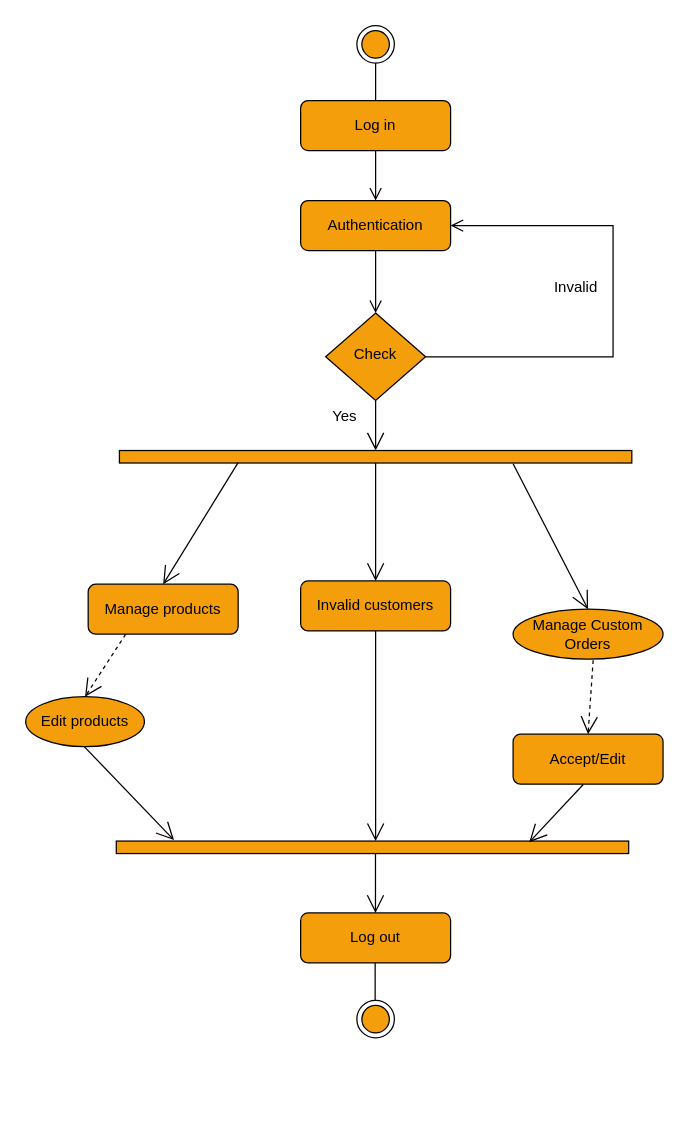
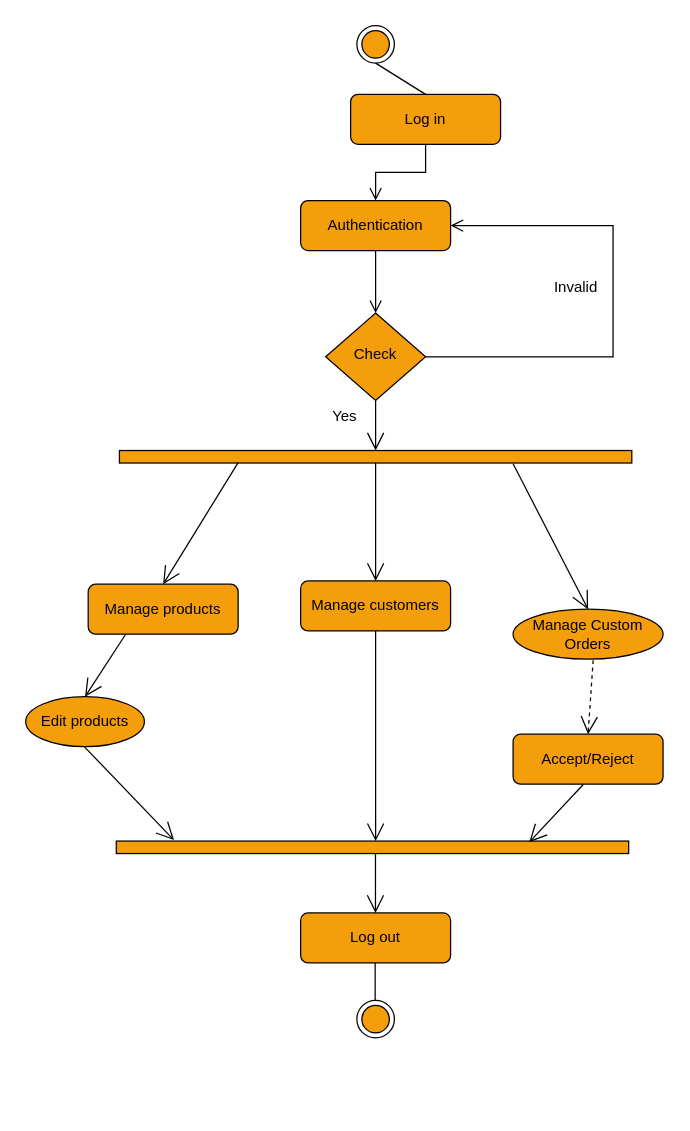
node "Log in": moved (376, 126) -> (426, 119)
node "Invalid customers": label "Invalid customers" -> "Manage customers"
edge "Manage products" -> "Edit products": style dashed -> solid
node "Accept/Edit": label "Accept/Edit" -> "Accept/Reject"
